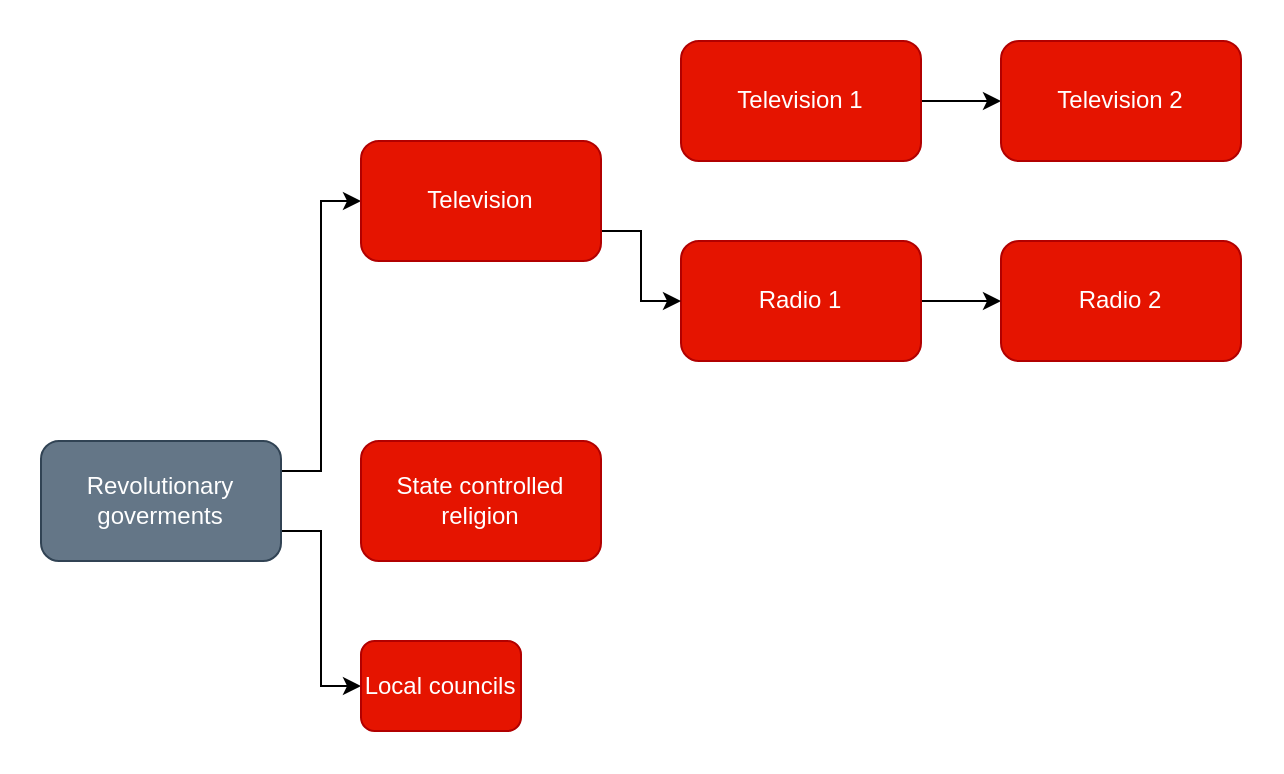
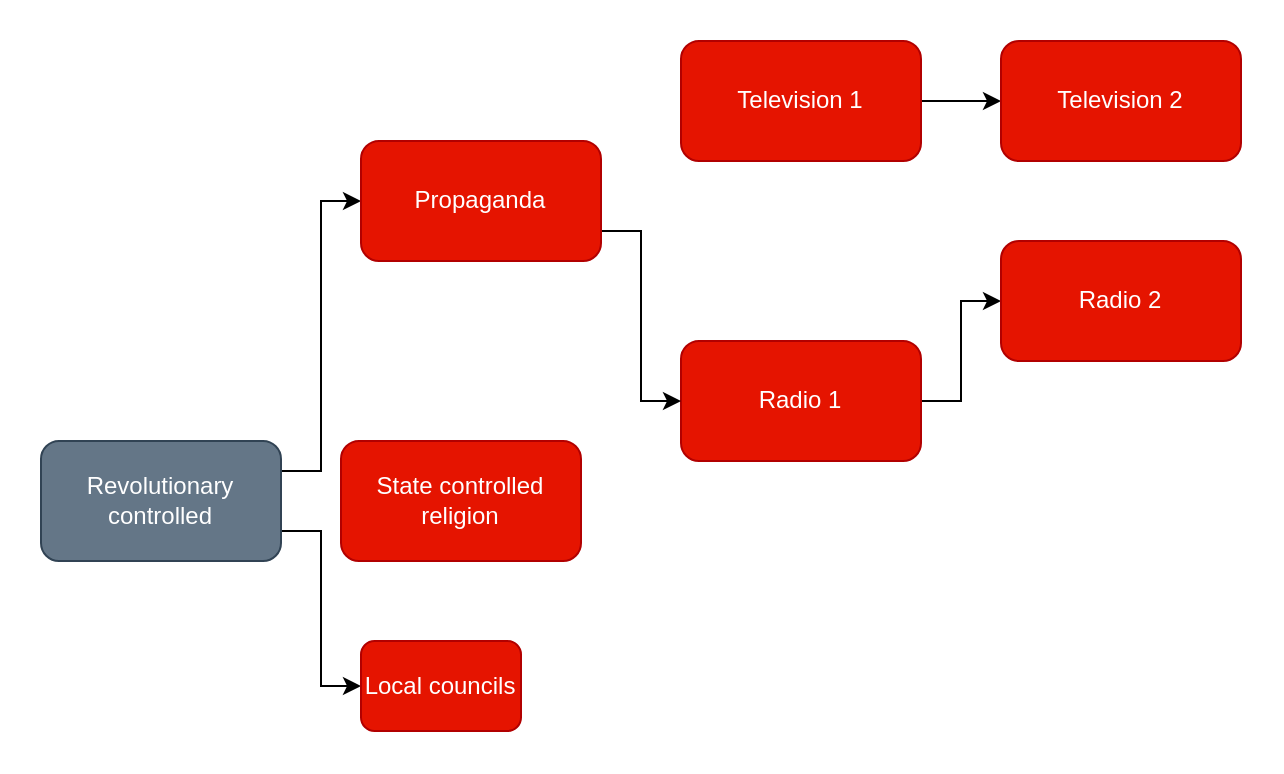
node "Television": label "Television" -> "Propaganda"
node "Radio 1": moved (801, 301) -> (801, 401)
node "Revolutionary goverments": label "Revolutionary goverments" -> "Revolutionary controlled"
node "State controlled religion": moved (481, 501) -> (461, 501)
